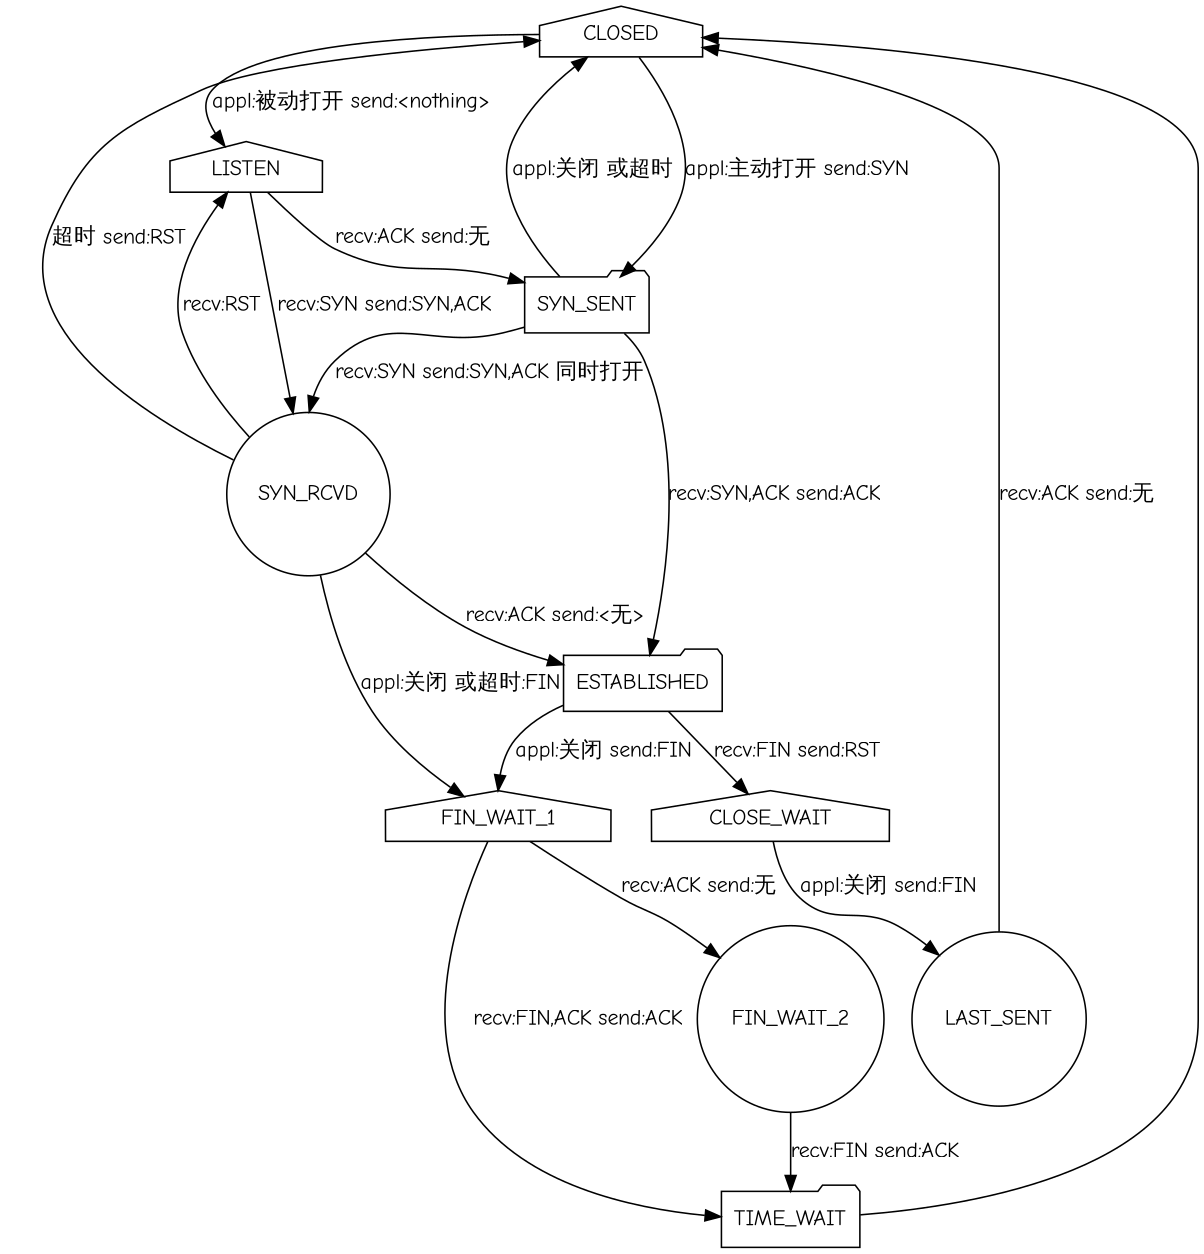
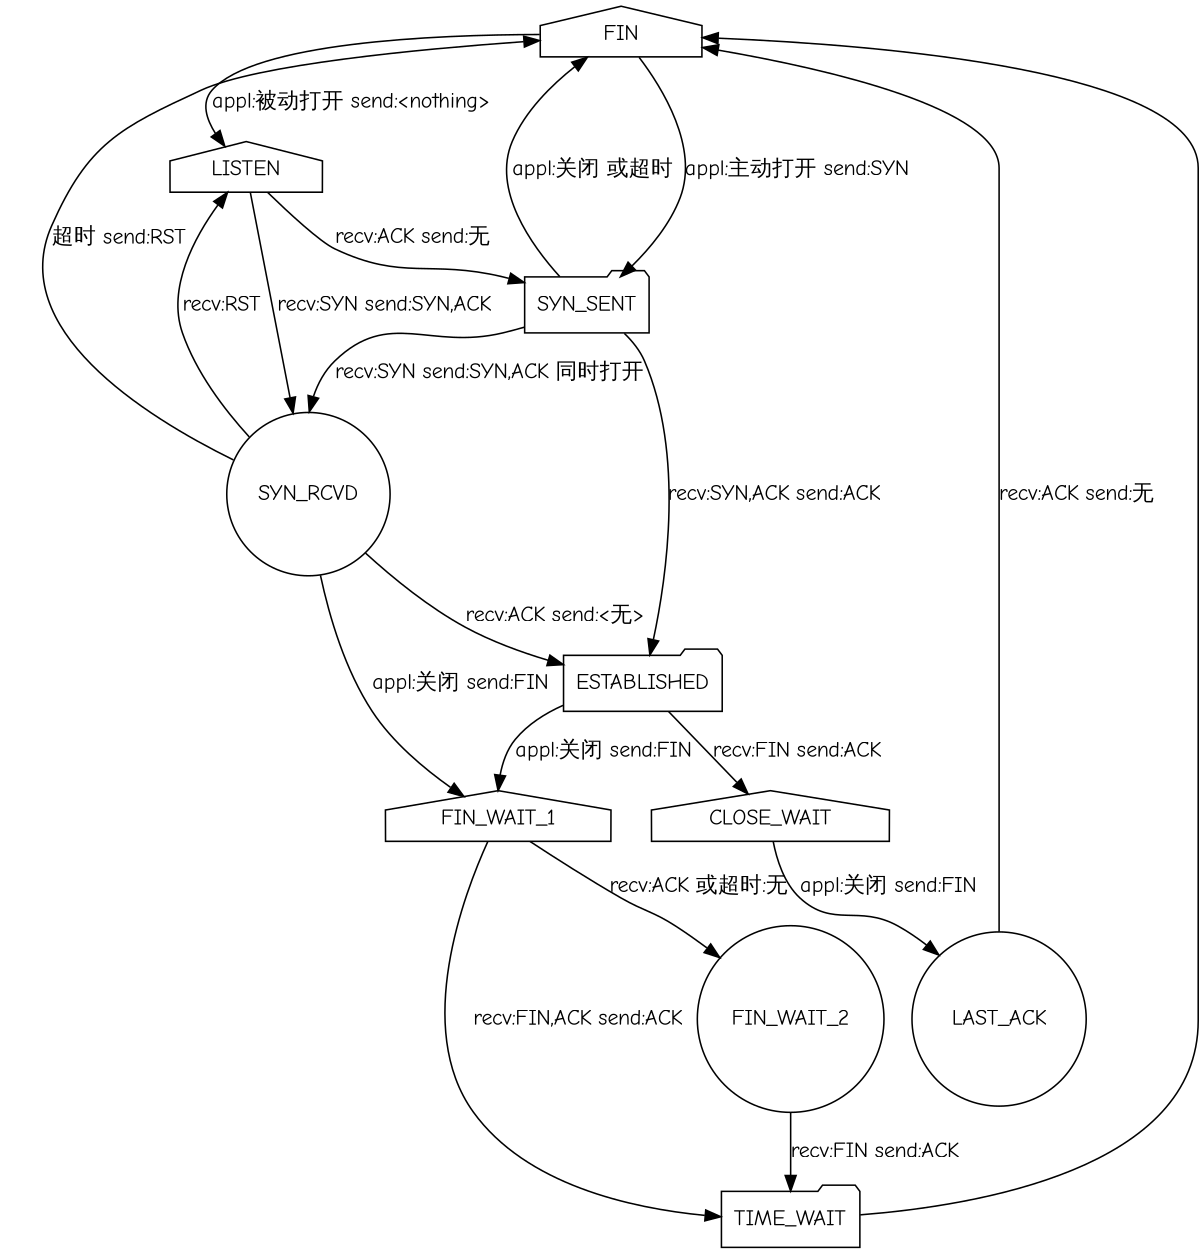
node "CLOSED": label "CLOSED" -> "FIN"
edge "SYN_RCVD" -> "FIN_WAIT_1": label "appl:关闭 或超时:FIN" -> "appl:关闭 send:FIN"
edge "ESTABLISHED" -> "CLOSE_WAIT": label "recv:FIN send:RST" -> "recv:FIN send:ACK"
edge "FIN_WAIT_1" -> "FIN_WAIT_2": label "recv:ACK send:无" -> "recv:ACK 或超时:无"
node "LAST_SENT": label "LAST_SENT" -> "LAST_ACK"
